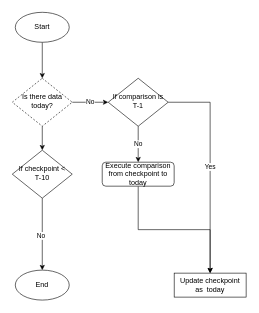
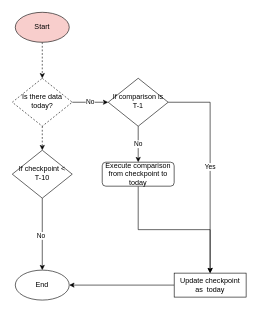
node "Start": fillcolor #ffffff -> #f8cecc
edge "Start" -> "Is there data today?": style solid -> dashed
edge "Is there data today?" -> "If checkpoint < T-10": style solid -> dashed
edge "Update checkpoint as today" -> "End": added
